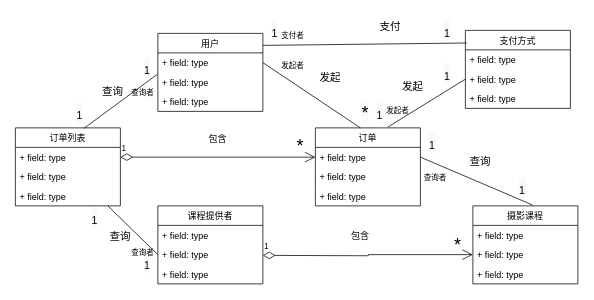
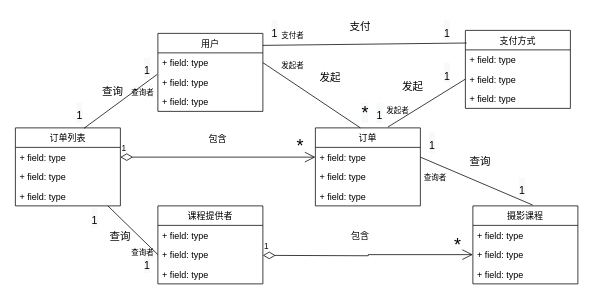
node "支付": moved (390, 27) -> (360, 27)
